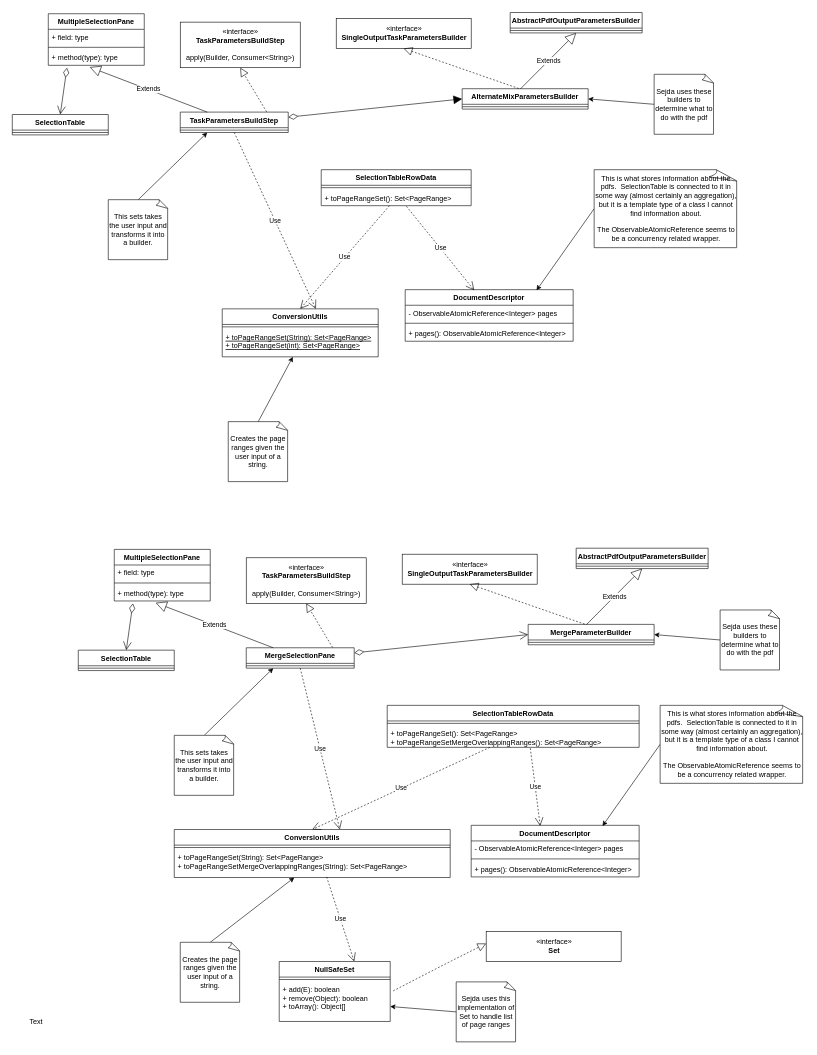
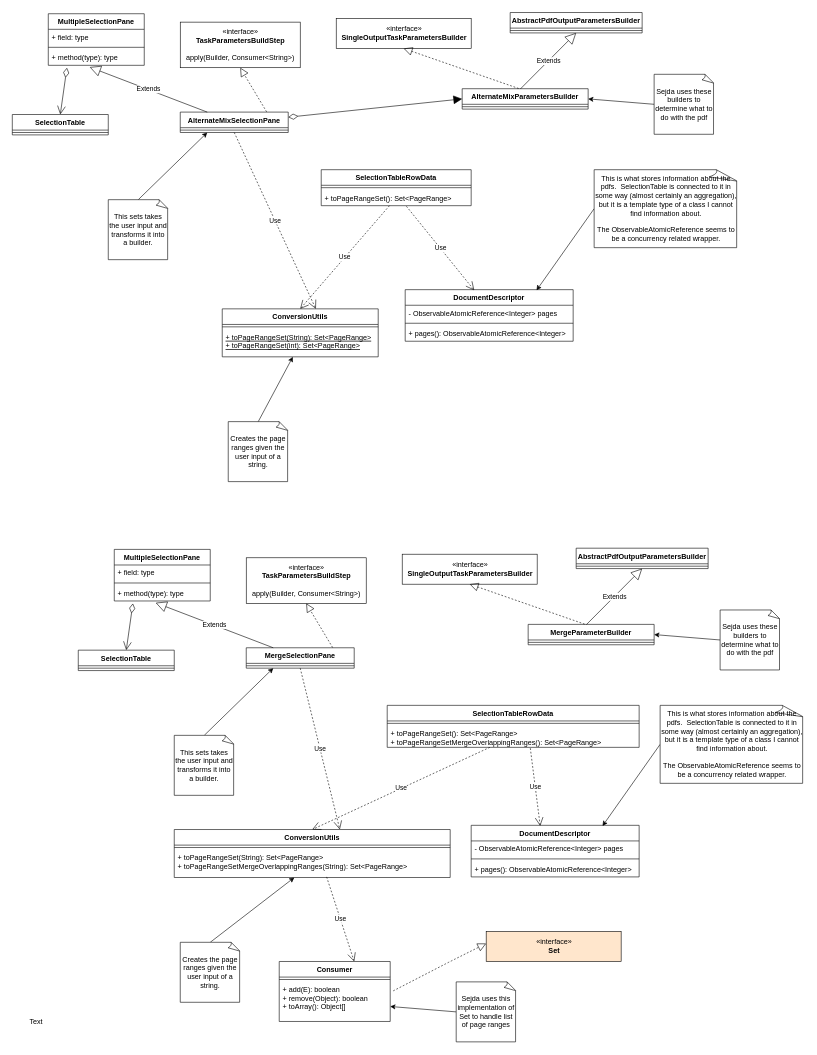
node "TaskParametersBuildStep": label "TaskParametersBuildStep" -> "AlternateMixSelectionPane"
edge "MergeParameterBuilder" -- "MergeSelectionPane": removed
node "«interface» Set": fillcolor #ffffff -> #ffe6cc
node "NullSafeSet": label "NullSafeSet" -> "Consumer"
